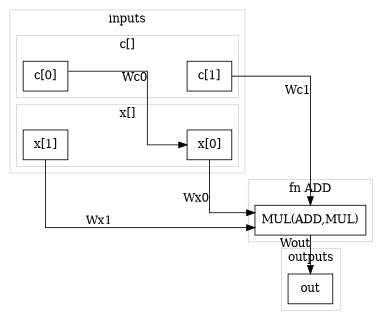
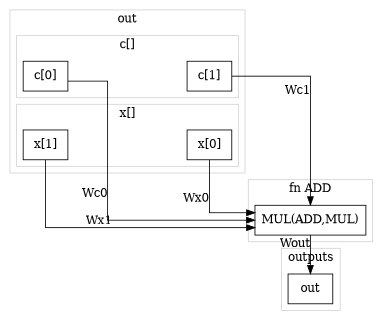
cluster "inputs": label "inputs" -> "out"
edge "c[0]" -> "x[0]": now "c[0]" -> "MUL(ADD,MUL)"
